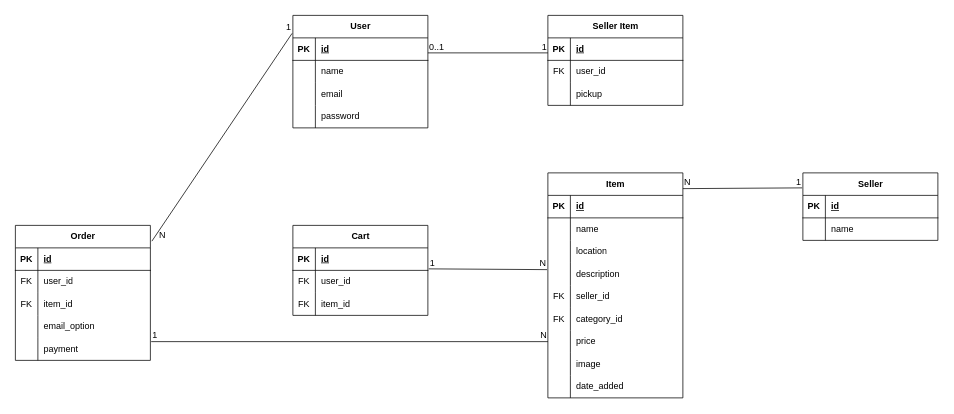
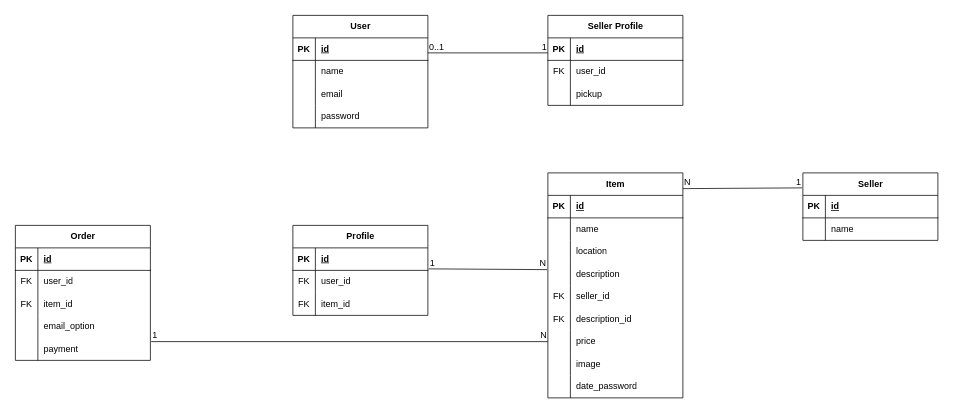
node "Seller Item": label "Seller Item" -> "Seller Profile"
edge "User" -- "Order": removed, labels "1", "N"
node "Cart": label "Cart" -> "Profile"
node "category_id": label "category_id" -> "description_id"
node "date_added": label "date_added" -> "date_password"
